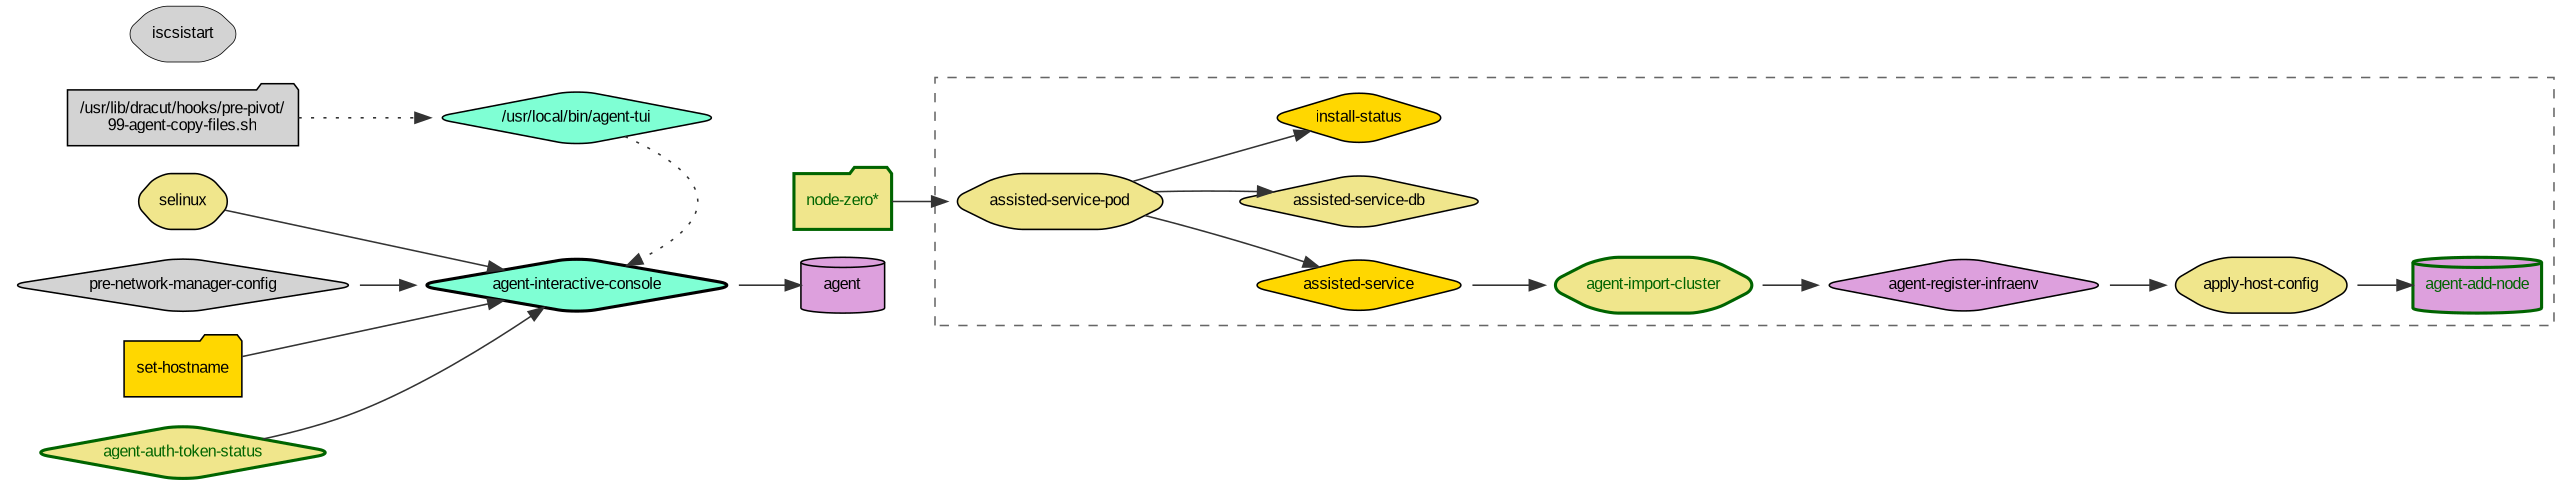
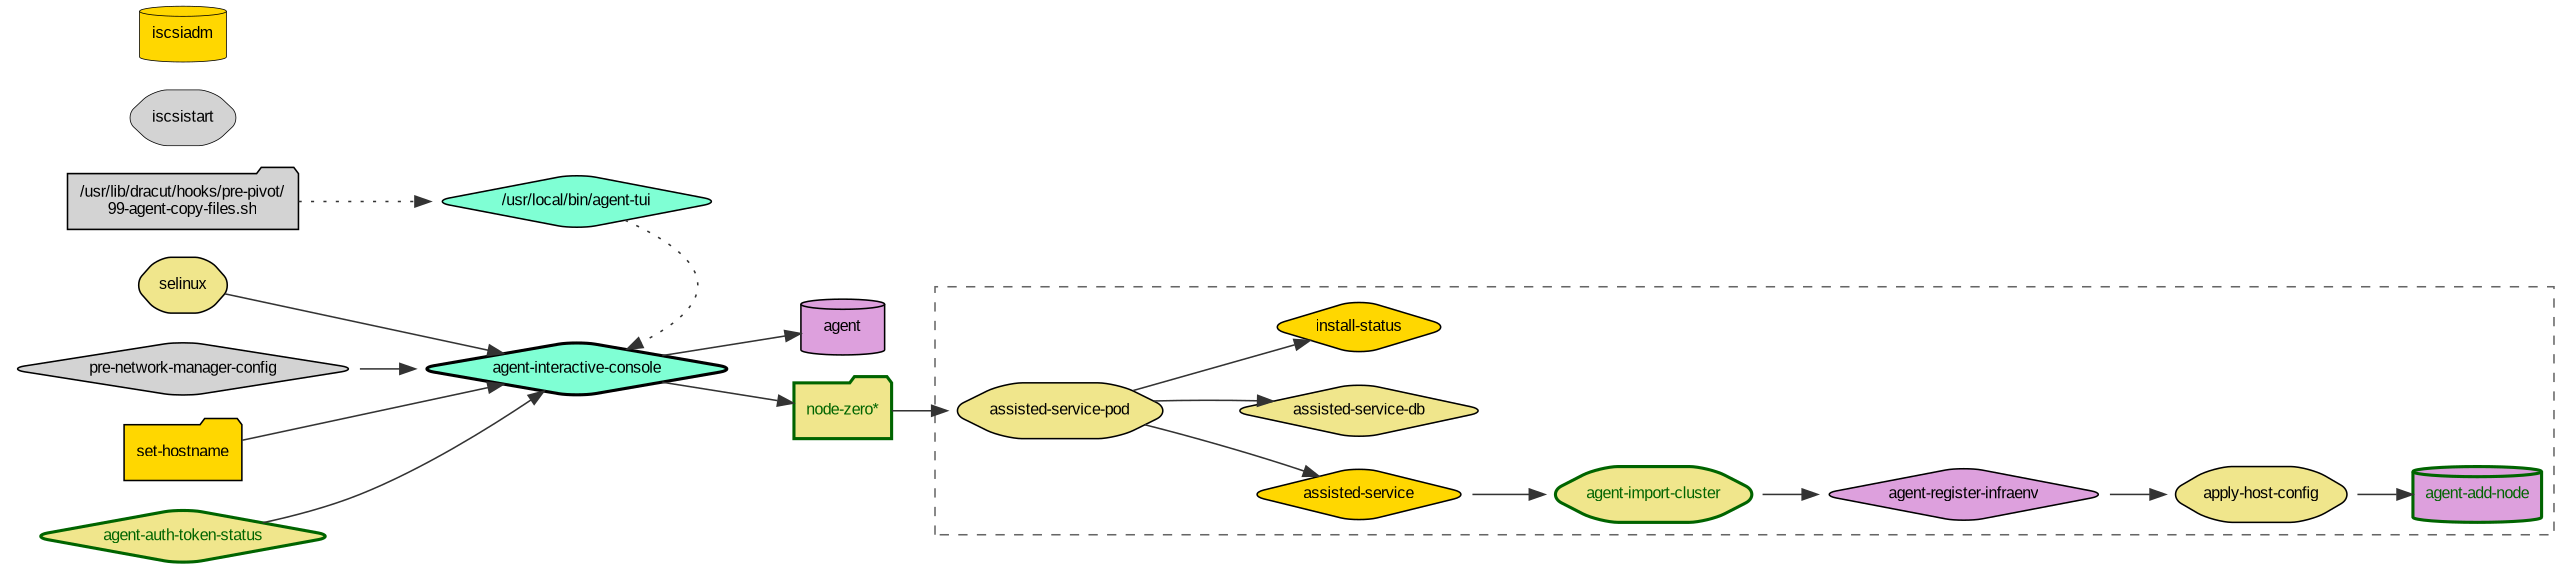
node "iscsiadm": added
edge "agent-interactive-console" -> "node-zero*": added
